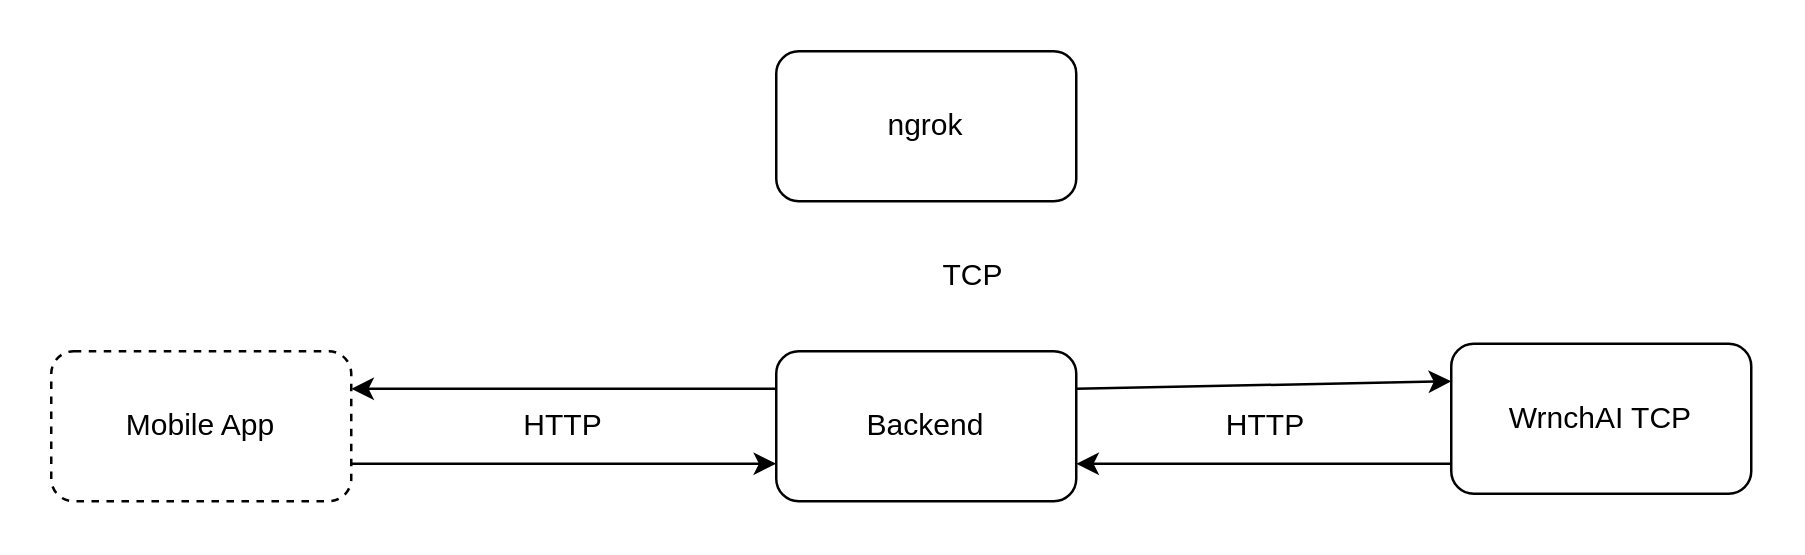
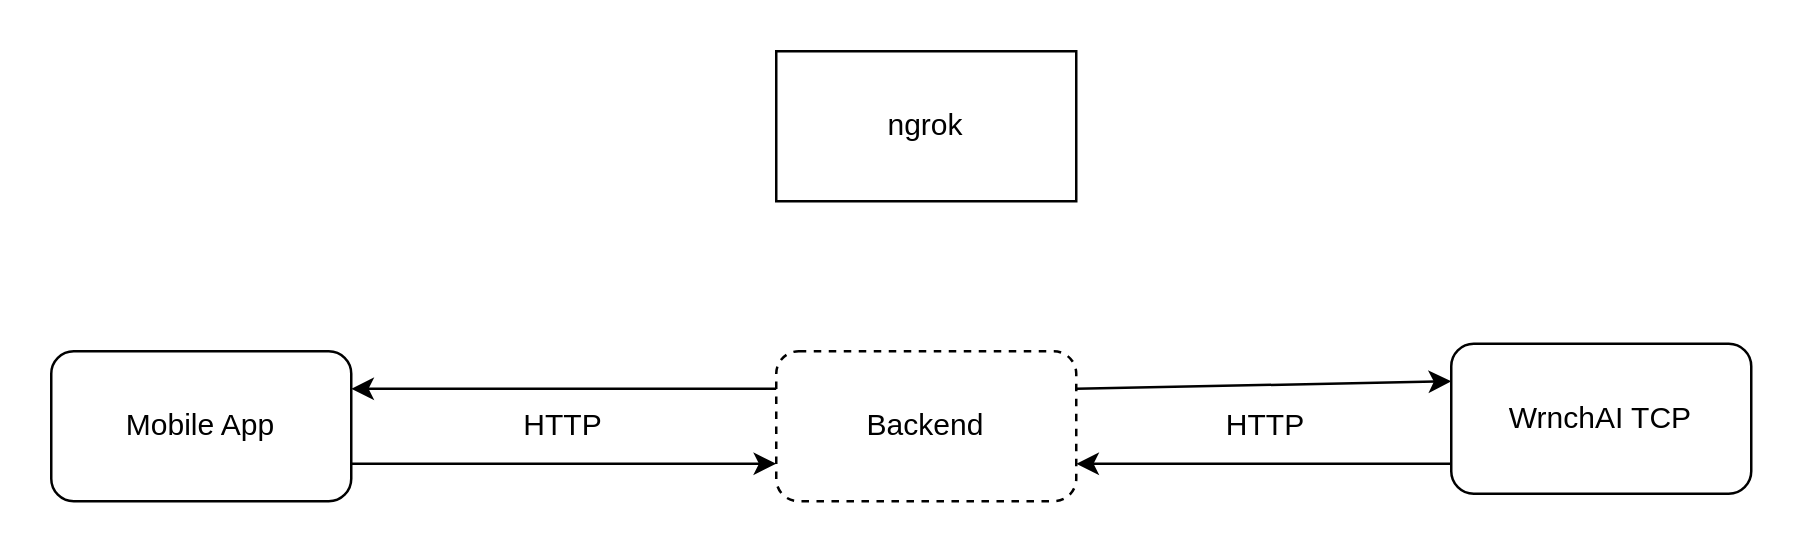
node "ngrok": shape rounded rectangle -> rectangle
node "TCP": removed
node "Mobile App": style dashed -> solid
node "Backend": style solid -> dashed
